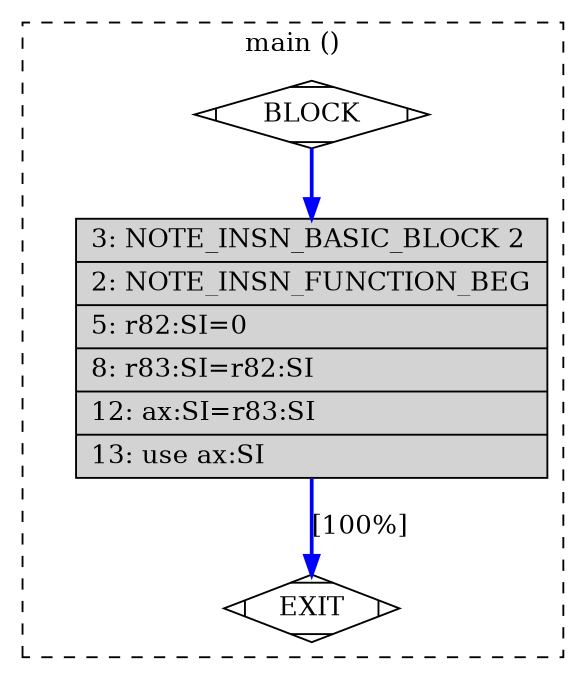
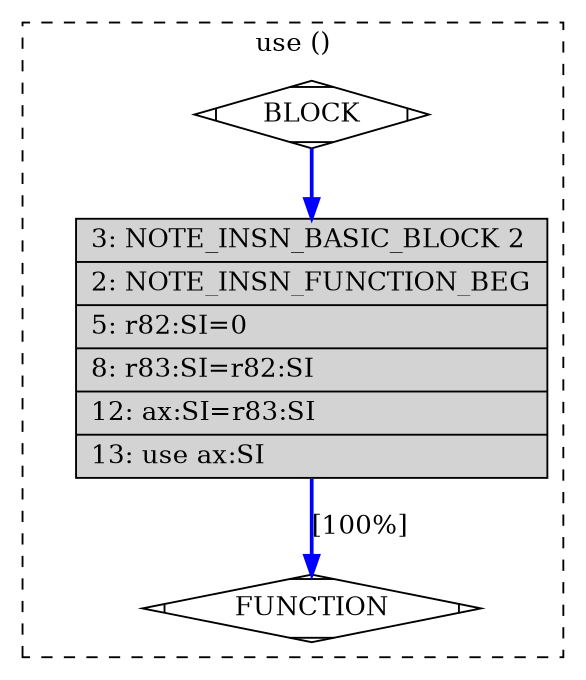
cluster "main ()": label "main ()" -> "use ()"
node "EXIT": label "EXIT" -> "FUNCTION"
